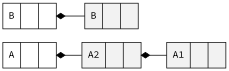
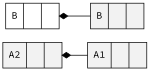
node "A": removed
